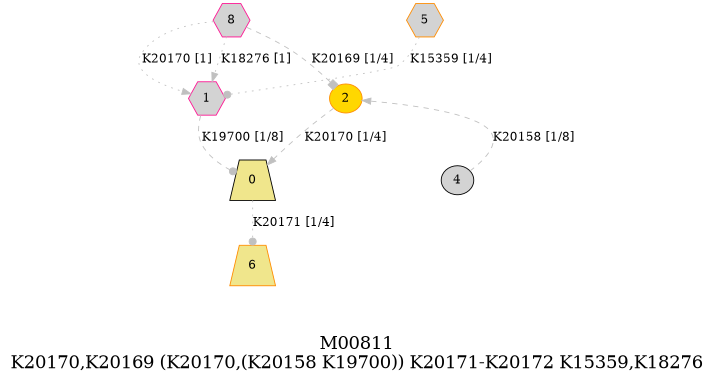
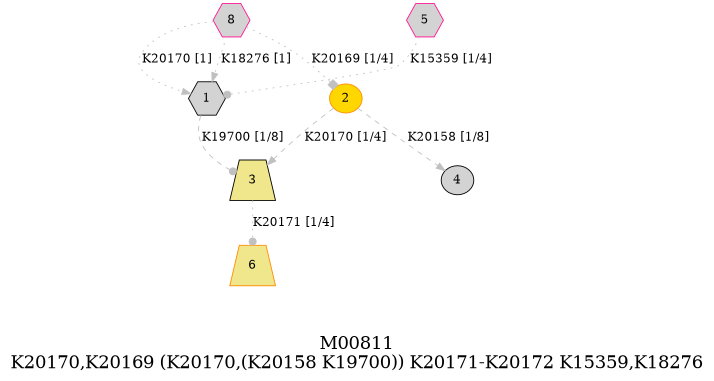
node "5": color darkorange -> deeppink
edge "8" -> "2": style dashed -> dotted
node "1": color deeppink -> black
edge "4" -> "2": reversed
node "0": label "0" -> "3"
